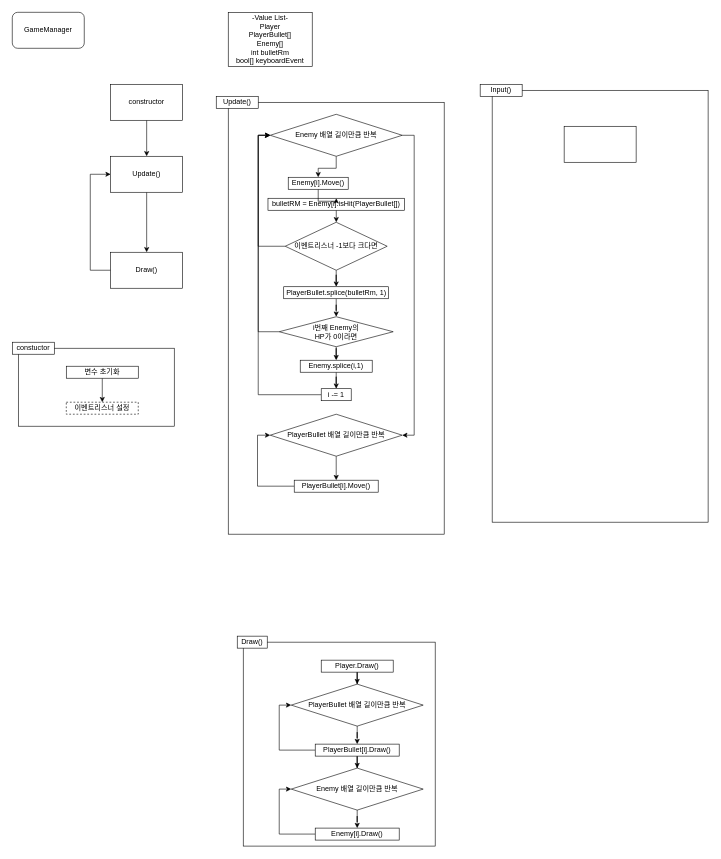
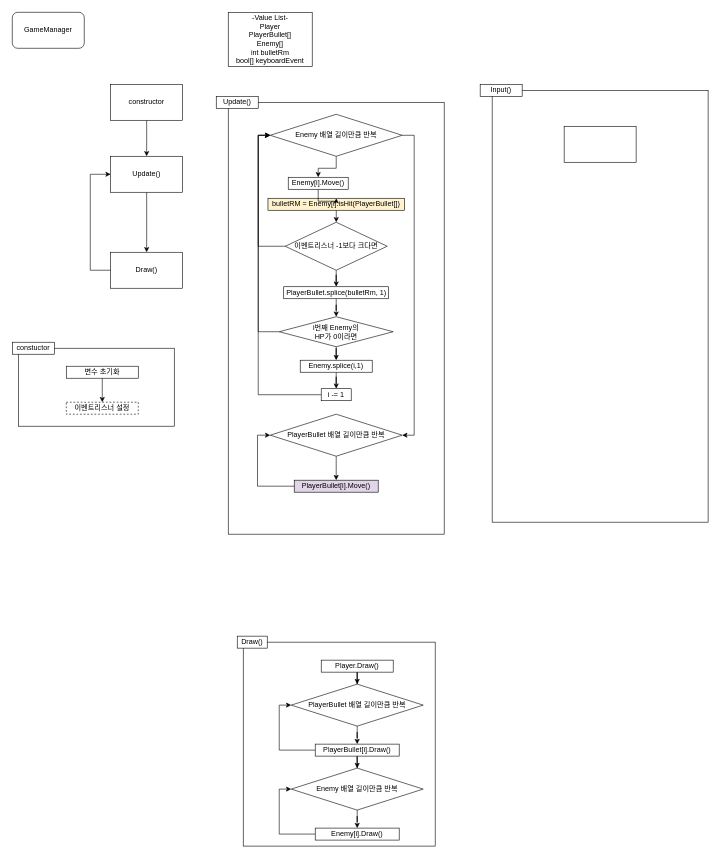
node "bulletRM = Enemy[i].isHit(PlayerBullet[])": fillcolor #ffffff -> #fff2cc
node "PlayerBullet[i].Move()": fillcolor #ffffff -> #e1d5e7
